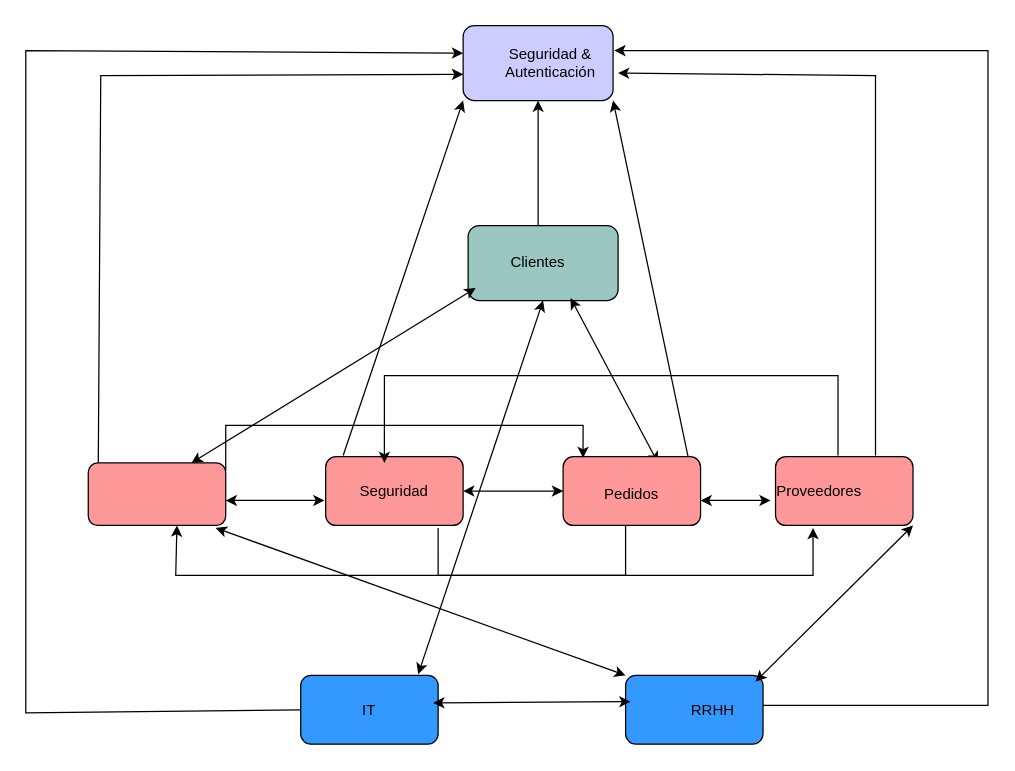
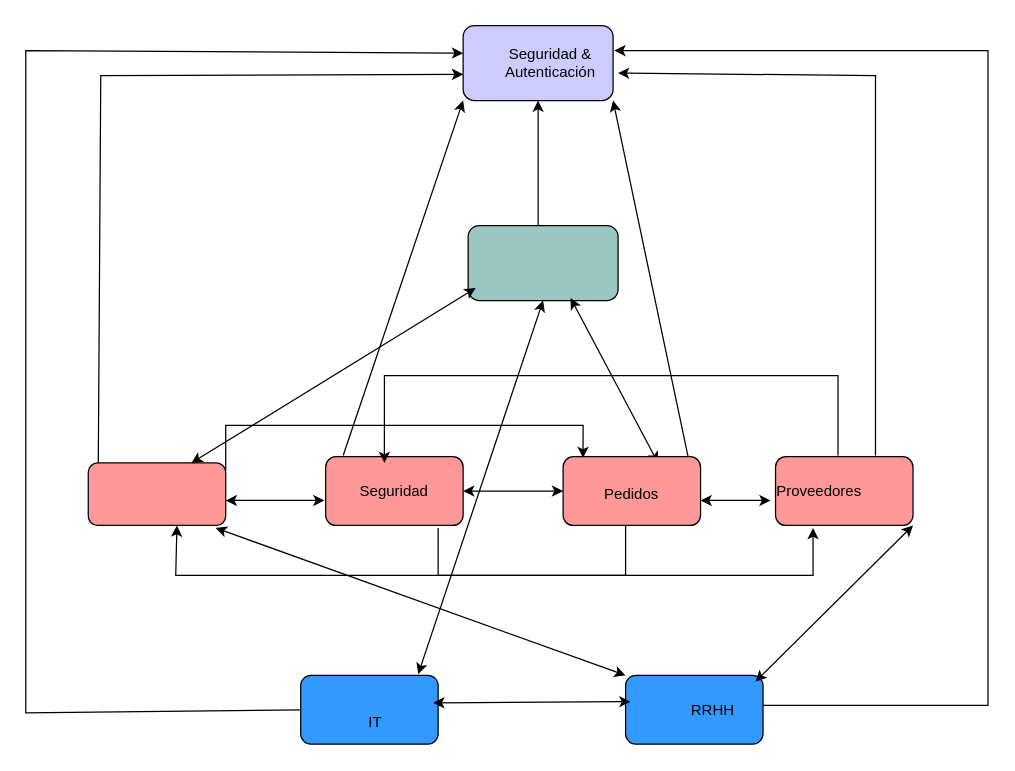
node "Clientes": removed
node "IT": moved (369, 710) -> (376, 723)
